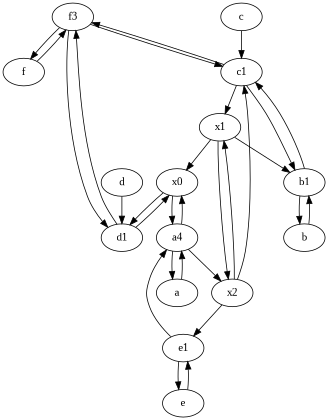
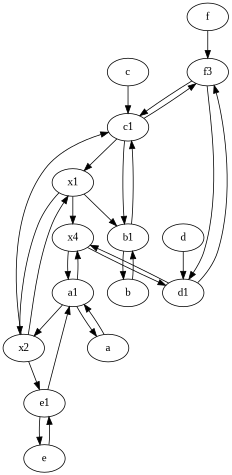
edge "f3" -> "f": removed
node "x0": label "x0" -> "x4"
node "a4": label "a4" -> "a1"
